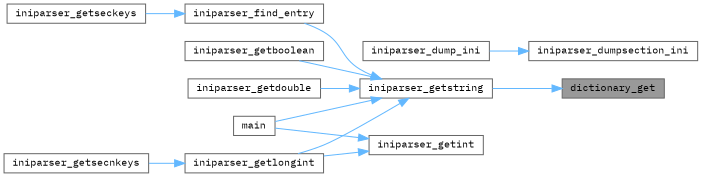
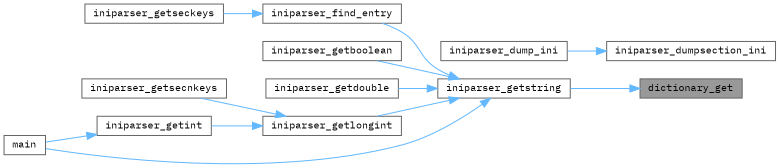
edge "iniparser_getlongint" -> "iniparser_getint": reversed
